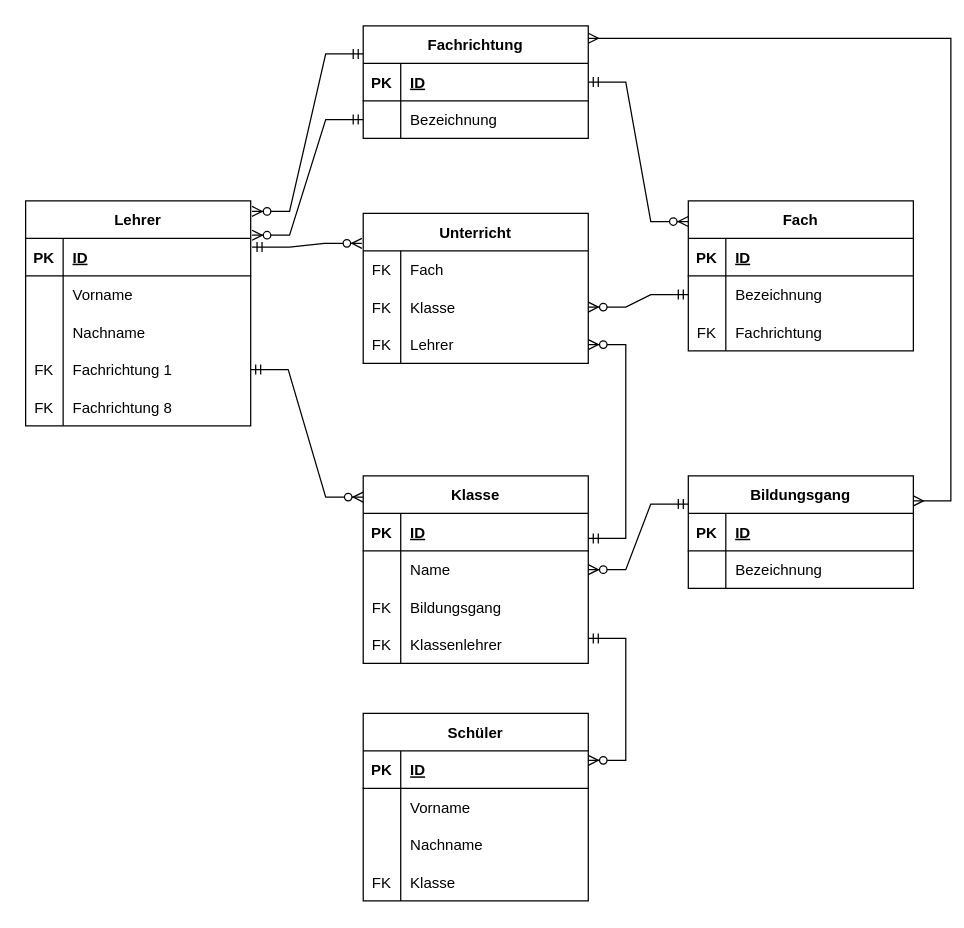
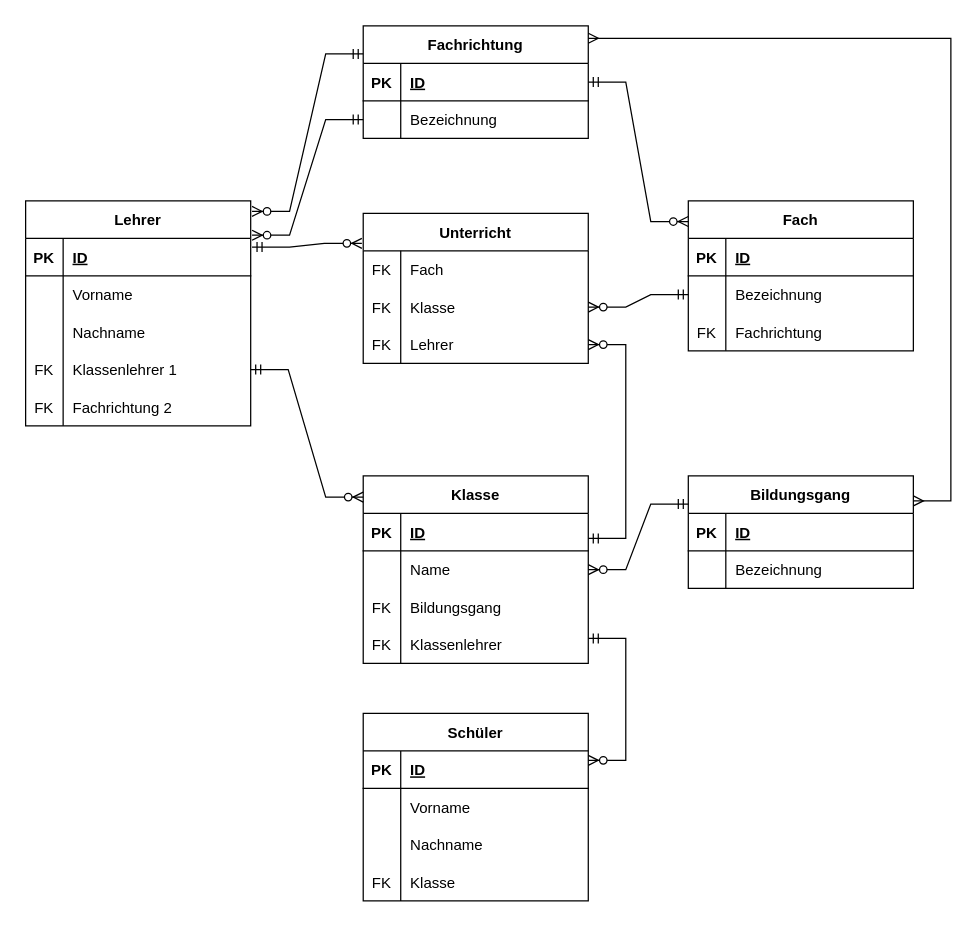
node "Fachrichtung 1": label "Fachrichtung 1" -> "Klassenlehrer 1"
node "Fachrichtung 8": label "Fachrichtung 8" -> "Fachrichtung 2"
